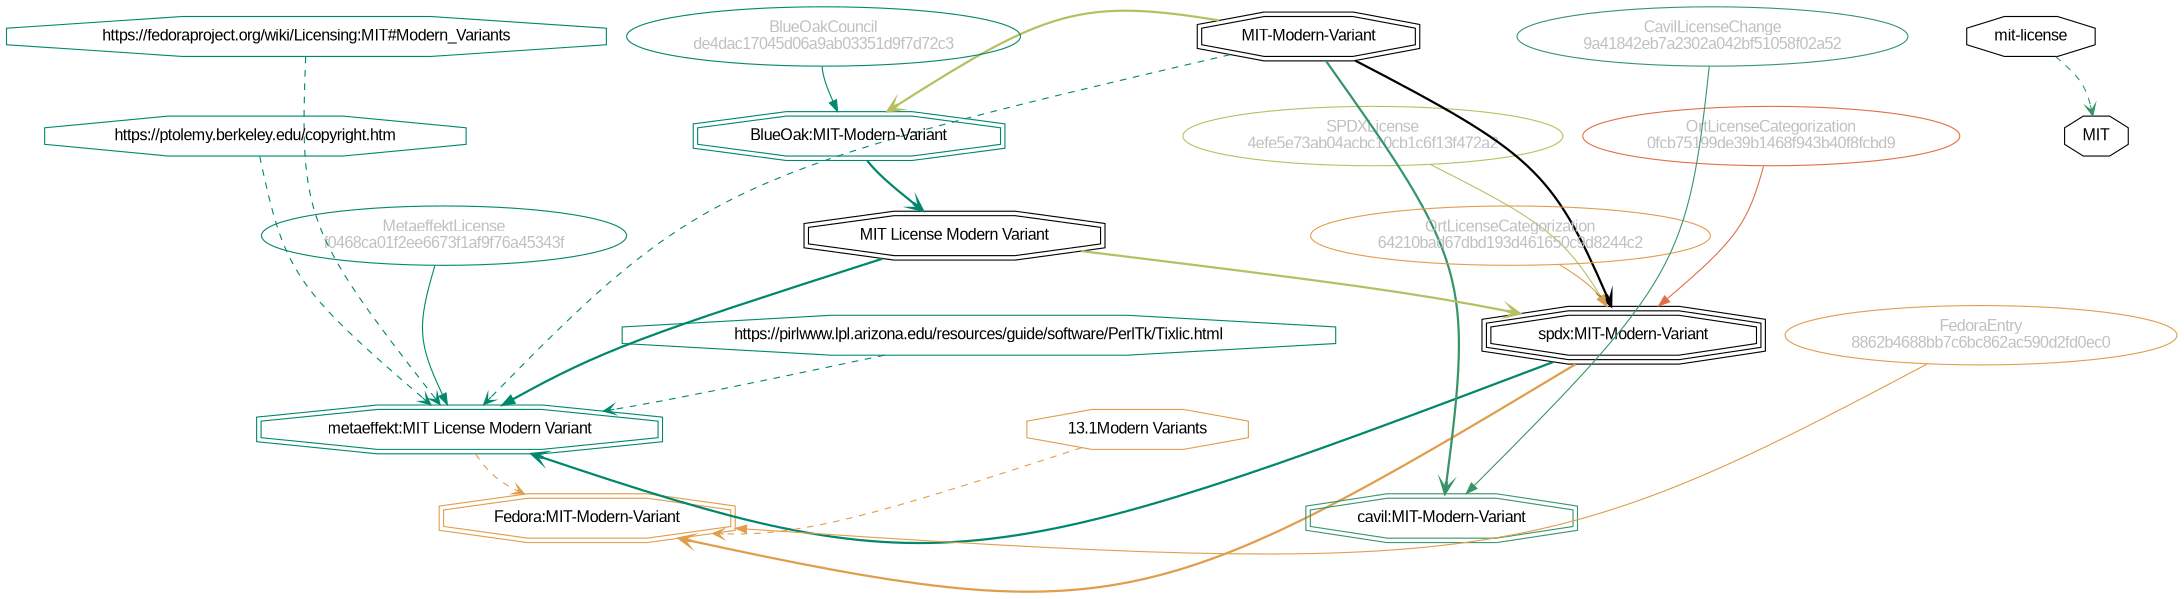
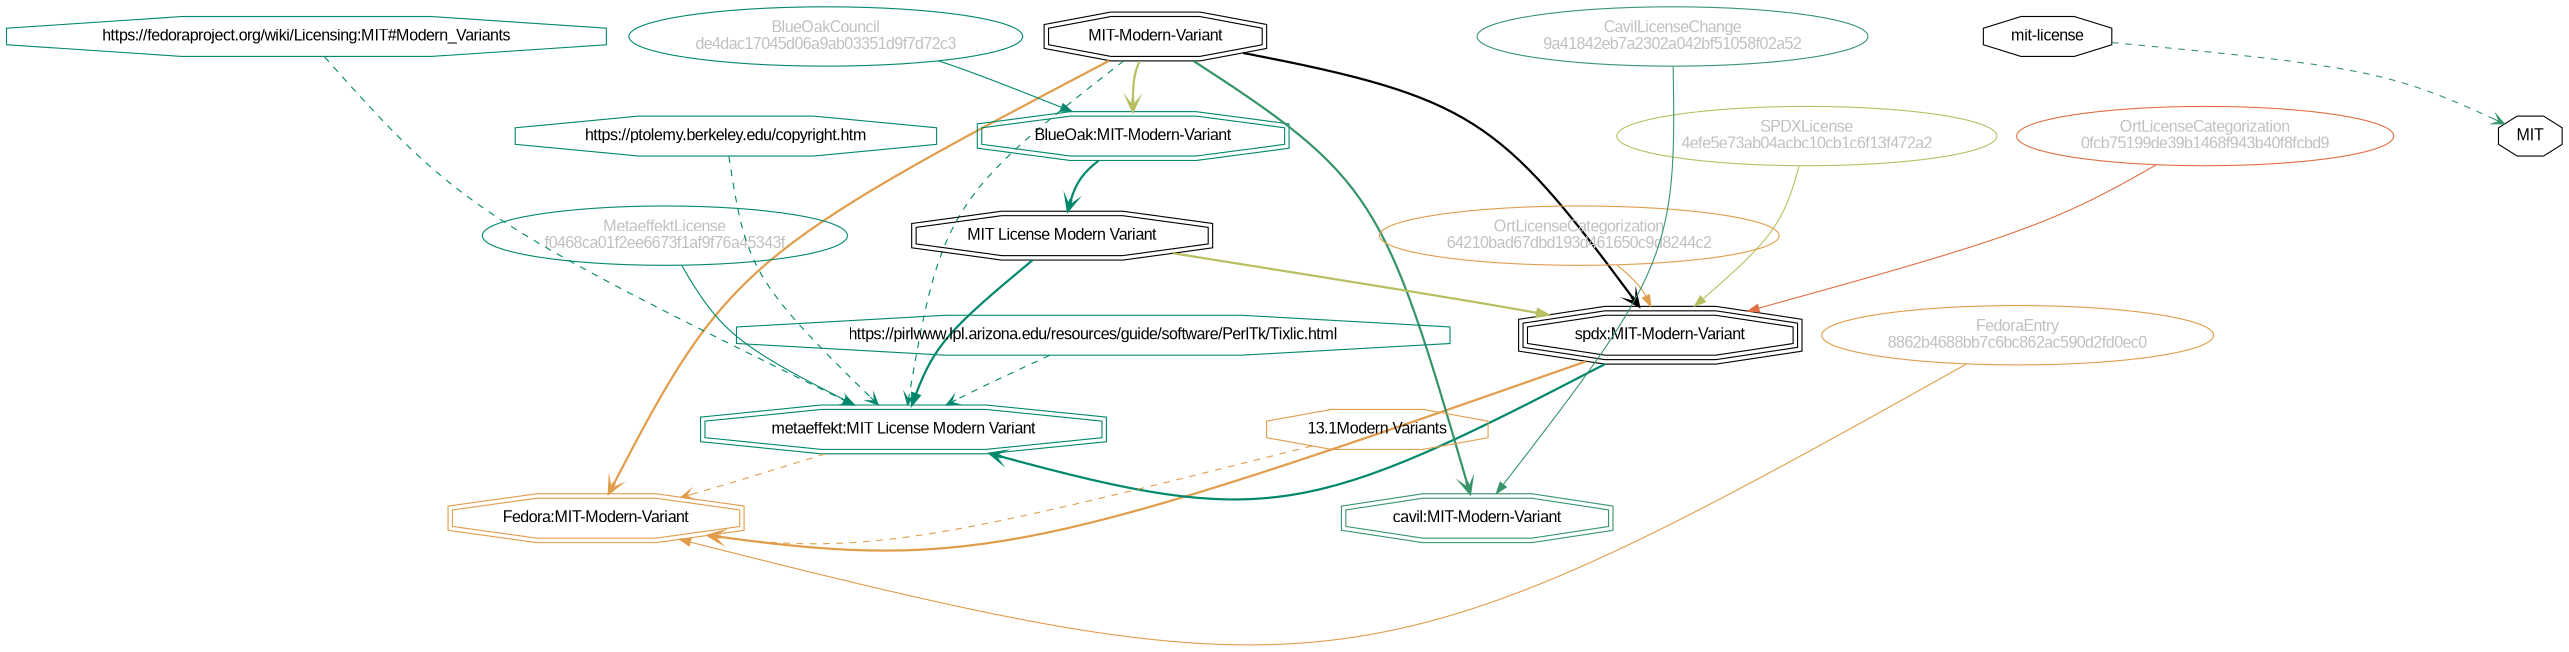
edge "MIT-Modern-Variant" -> "Fedora:MIT-Modern-Variant": added
edge "MIT License Modern Variant" -> "spdx:MIT-Modern-Variant": arrowhead vee -> normal
